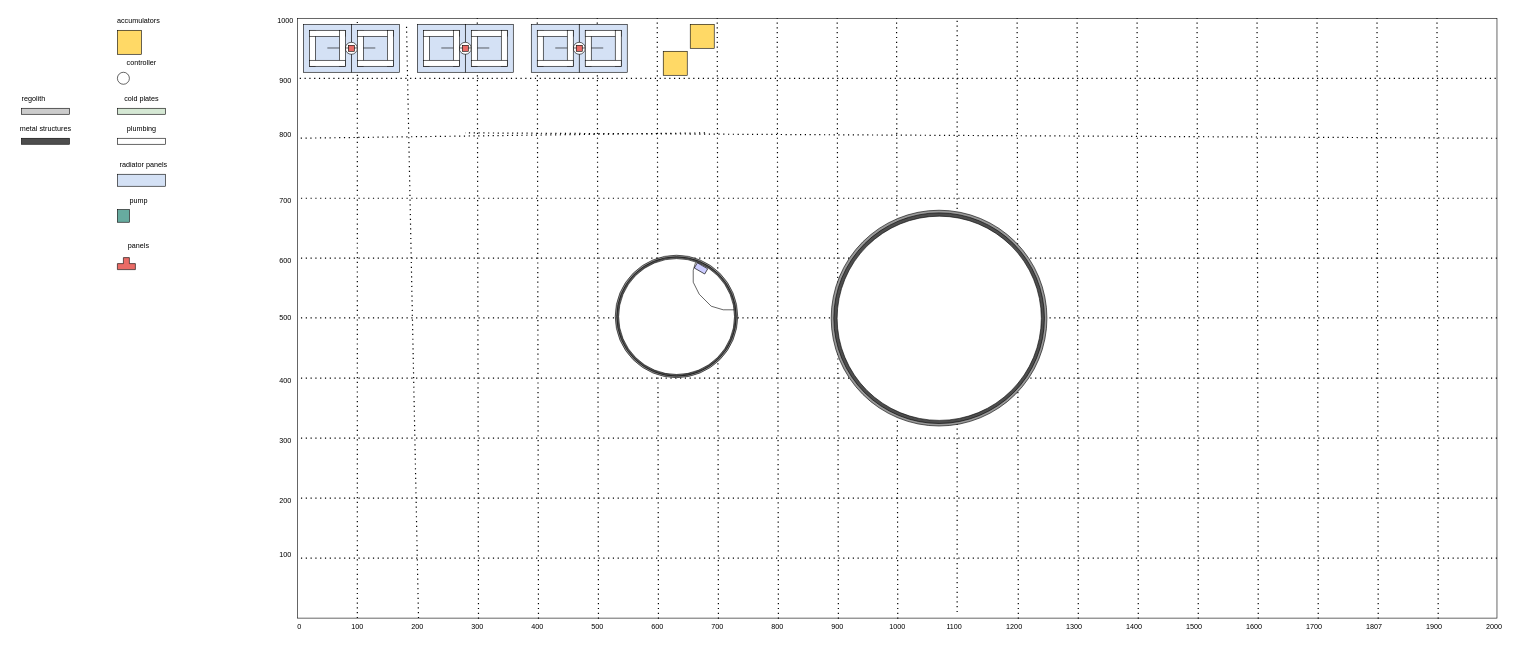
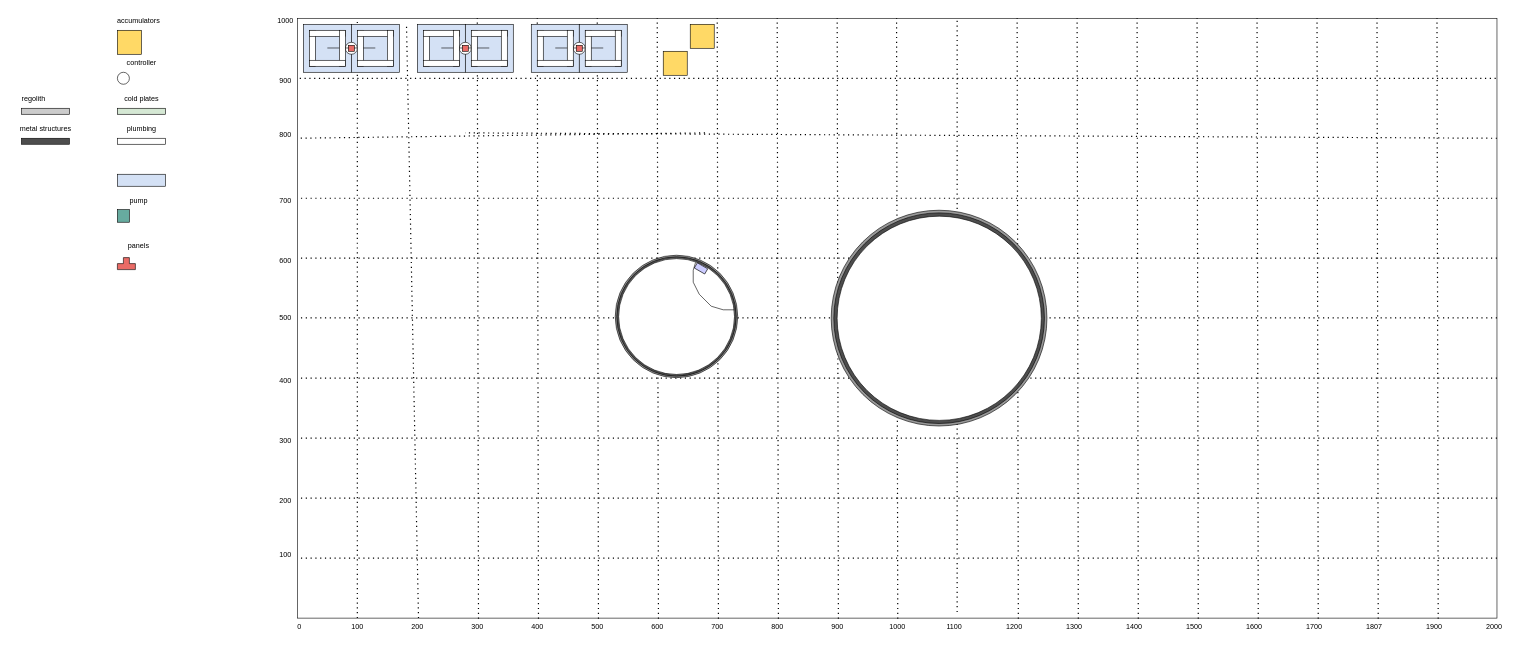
node "radiator panels": removed
